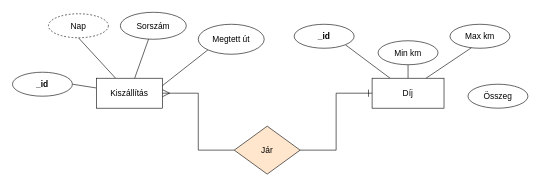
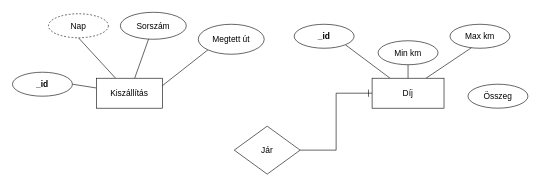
edge "Jár" -> "Kiszállítás": removed
node "Jár": fillcolor #ffe6cc -> #ffffff
